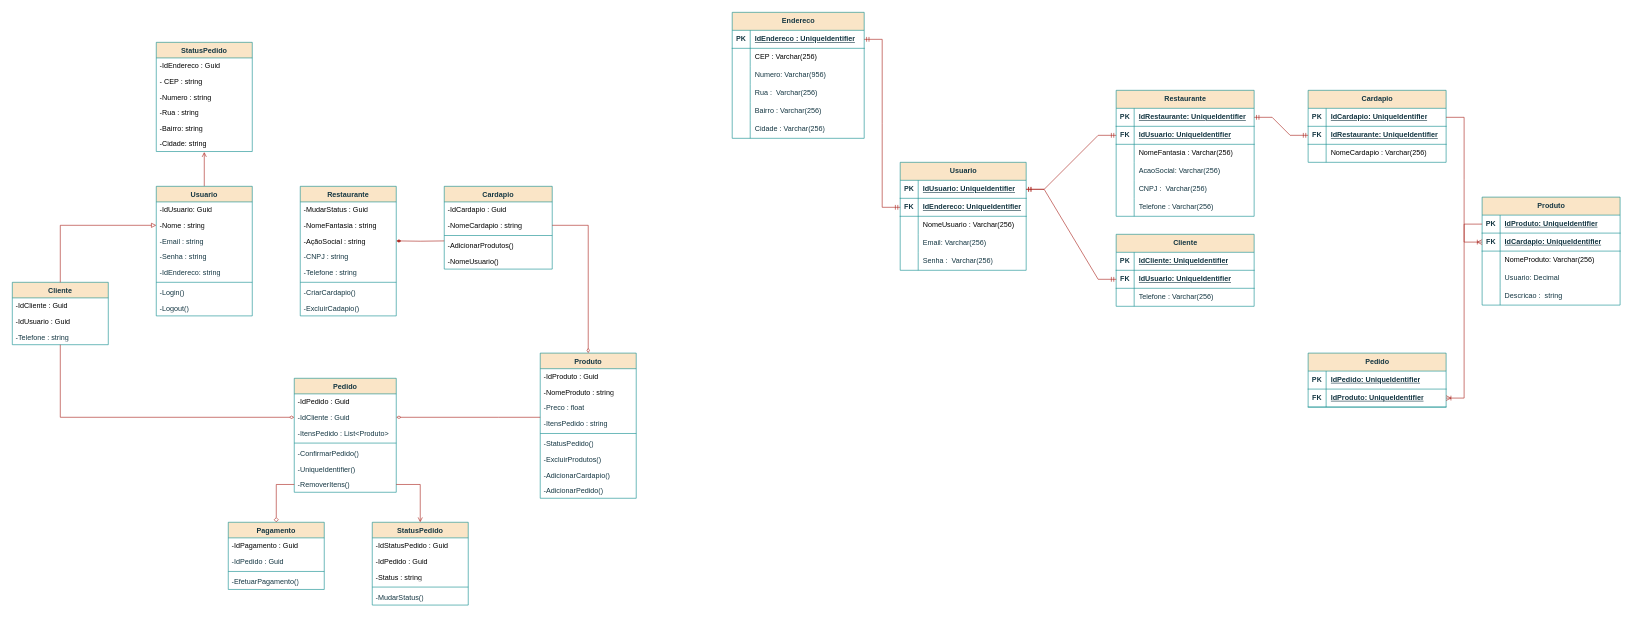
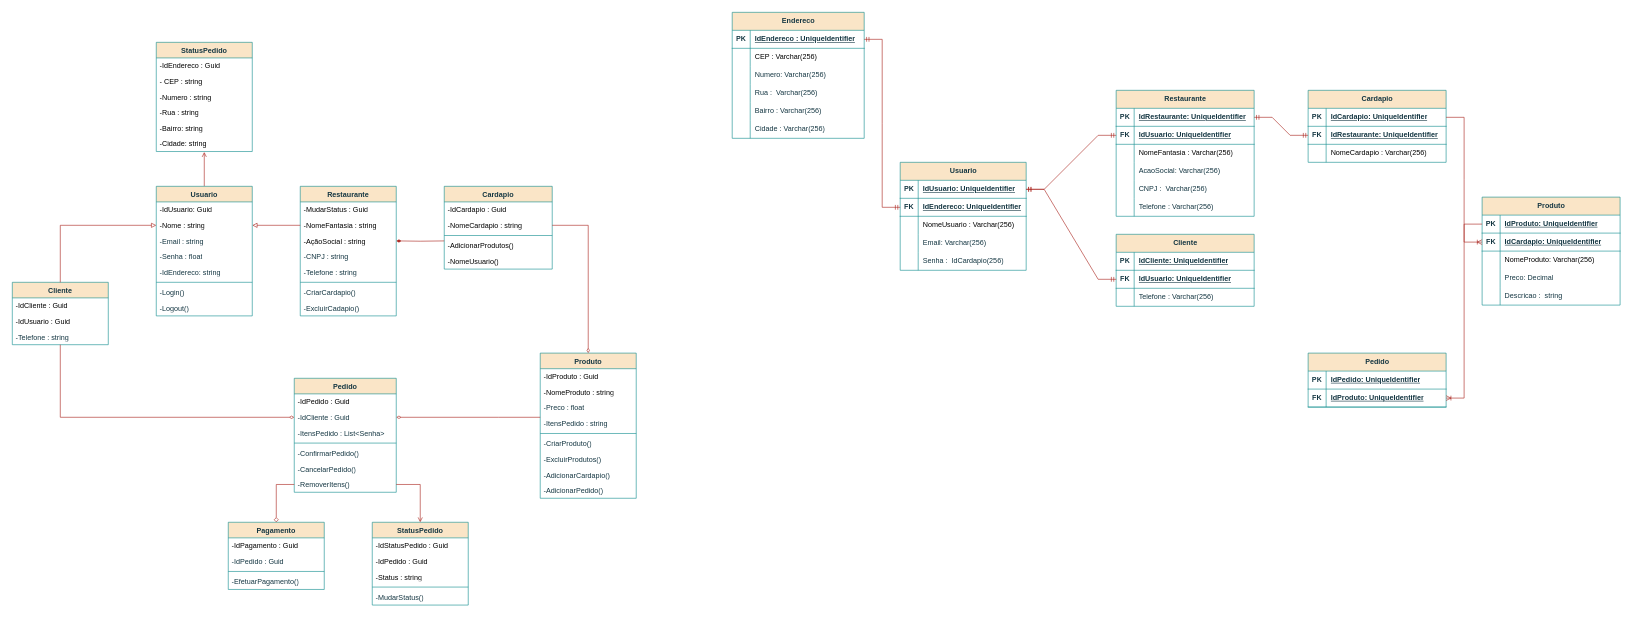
node "Numero: Varchar(956)": label "Numero: Varchar(956)" -> "Numero: Varchar(256)"
edge "-NomeFantasia : string" -> "-Nome : string": added
node "-Senha : string": label "-Senha : string" -> "-Senha : float"
node "Senha : Varchar(256)": label "Senha : Varchar(256)" -> "Senha : IdCardapio(256)"
node "Usuario: Decimal": label "Usuario: Decimal" -> "Preco: Decimal"
node "-ItensPedido : List<Produto>": label "-ItensPedido : List<Produto>" -> "-ItensPedido : List<Senha>"
node "-StatusPedido()": label "-StatusPedido()" -> "-CriarProduto()"
node "-UniqueIdentifier()": label "-UniqueIdentifier()" -> "-CancelarPedido()"
